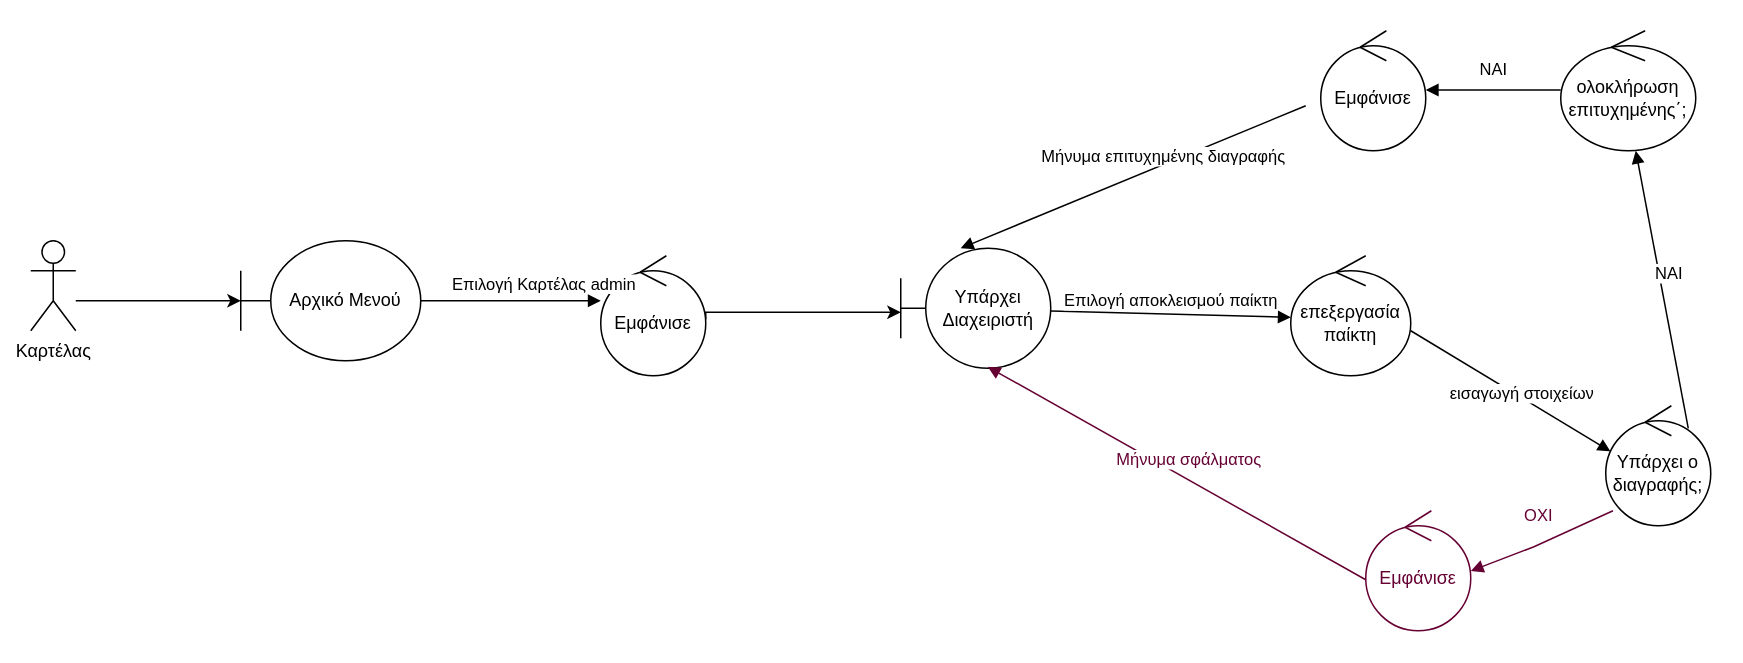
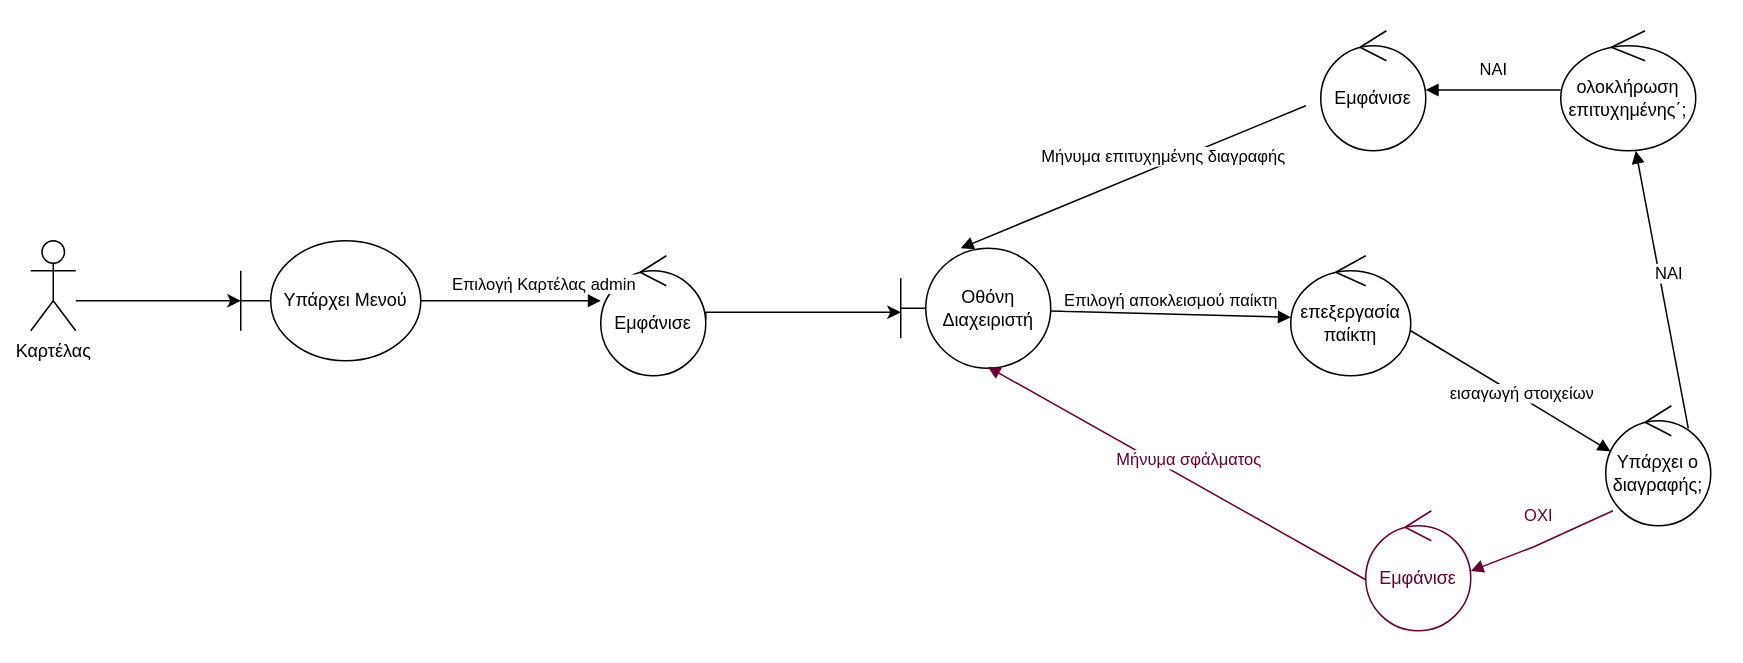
node "Αρχικό Μενού": label "Αρχικό Μενού" -> "Υπάρχει Μενού"
node "Υπάρχει Διαχειριστή": label "Υπάρχει Διαχειριστή" -> "Οθόνη Διαχειριστή"
